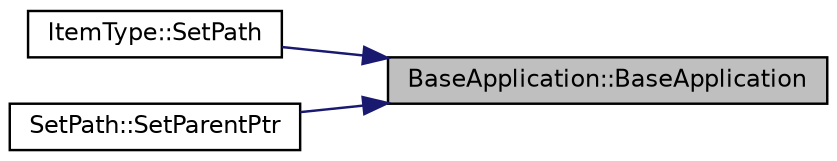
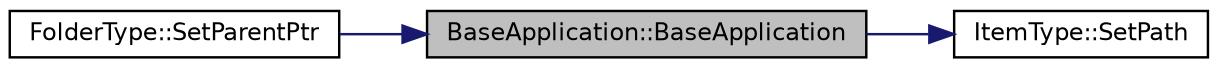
edge "ItemType::SetPath" -> "BaseApplication::BaseApplication": reversed
node "SetPath::SetParentPtr": label "SetPath::SetParentPtr" -> "FolderType::SetParentPtr"
